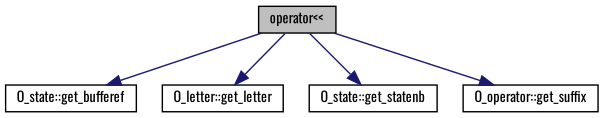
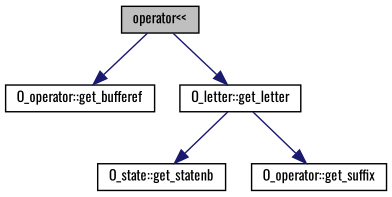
edge "operator<<" -> "O_state::get_statenb": now "O_letter::get_letter" -> "O_state::get_statenb"
edge "operator<<" -> "O_operator::get_suffix": now "O_letter::get_letter" -> "O_operator::get_suffix"
node "O_state::get_bufferef": label "O_state::get_bufferef" -> "O_operator::get_bufferef"
